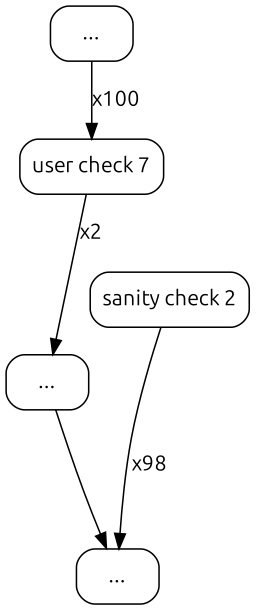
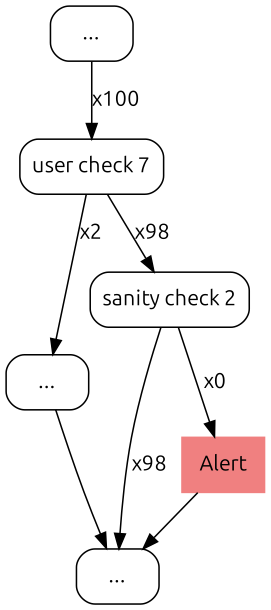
edge "user check 7" -> "sanity check 2": added, label "x98"
node "Alert": added
